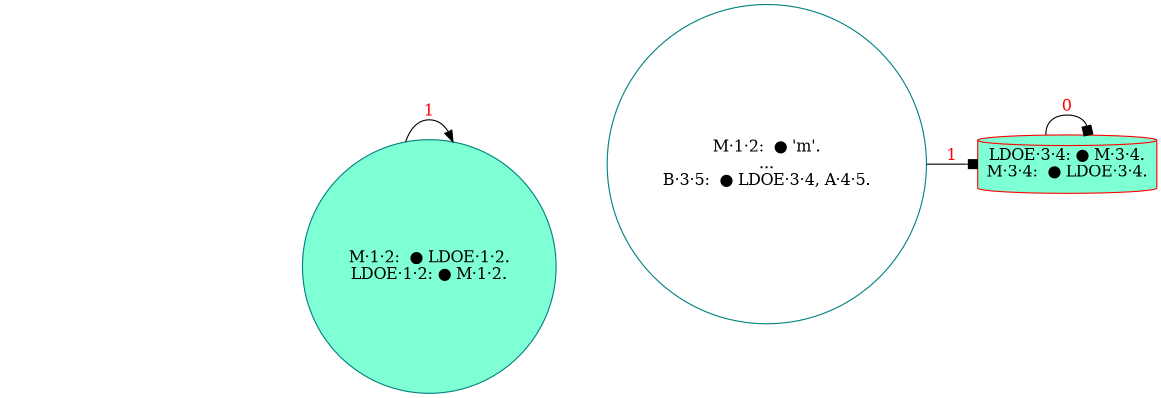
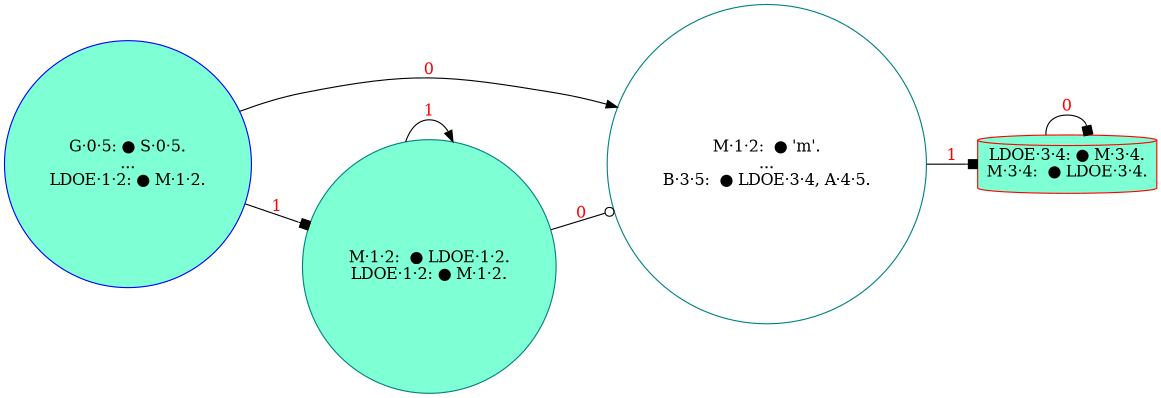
node "G·0·5: ● S·0·5. ... LDOE·1·2: ● M·1·2.": added
edge "M·1·2:  ● LDOE·1·2. LDOE·1·2: ● M·1·2." -> "M·1·2:  ● 'm'. ... B·3·5:  ● LDOE·3·4, A·4·5.": added, label "0"
